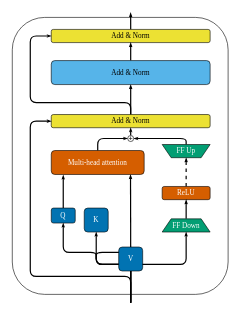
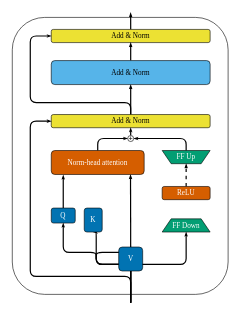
node "FF Up": moved (186, 151) -> (186, 157)
node "Multi-head attention": label "Multi-head attention" -> "Norm-head attention"
edge "FF Down" -> "ReLU": removed
node "K": size 24x24 -> 18x24
